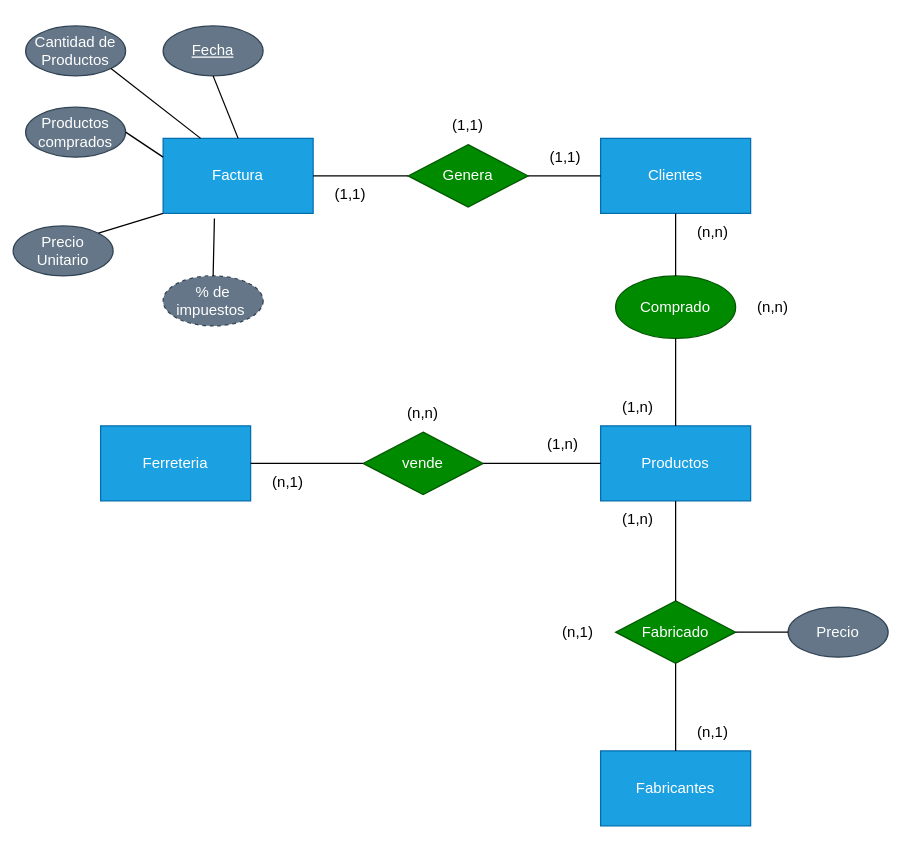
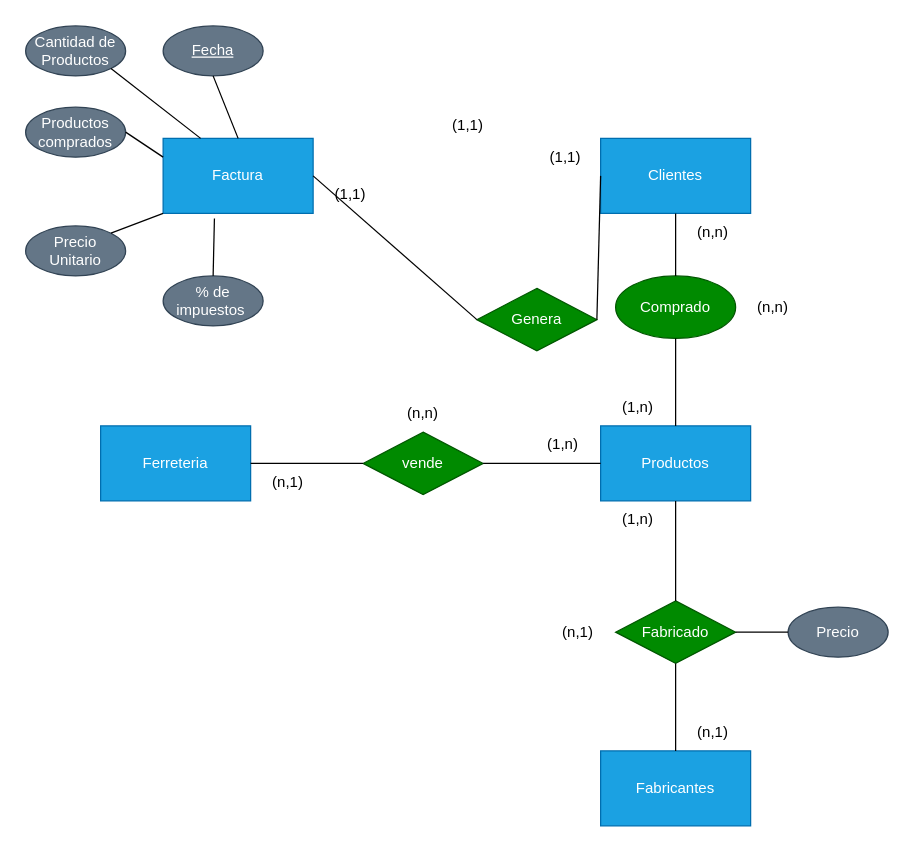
node "Genera": moved (468, 176) -> (537, 319)
node "Precio Unitario": moved (63, 251) -> (76, 251)
node "% de impuestos": style dashed -> solid
